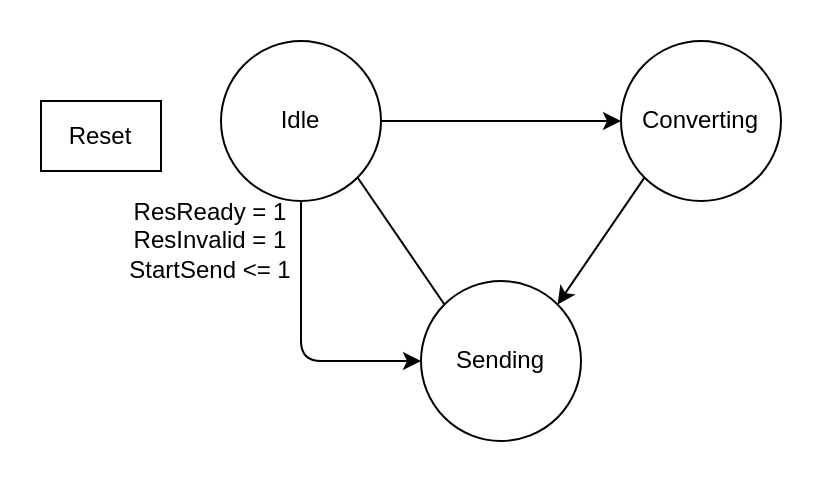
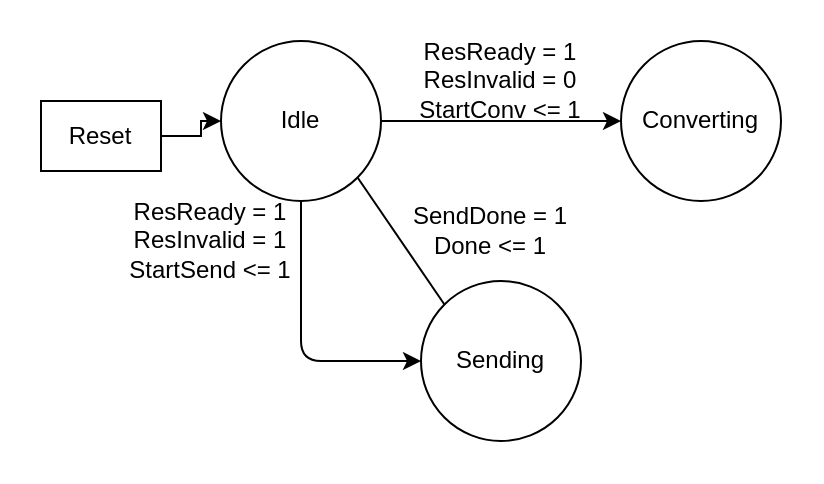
node "ResReady = 1 ResInvalid = 0 StartConv <= 1": added
edge "Reset" -> "Idle": added
node "SendDone = 1 Done <= 1": added
edge "Converting" -> "Sending": removed
